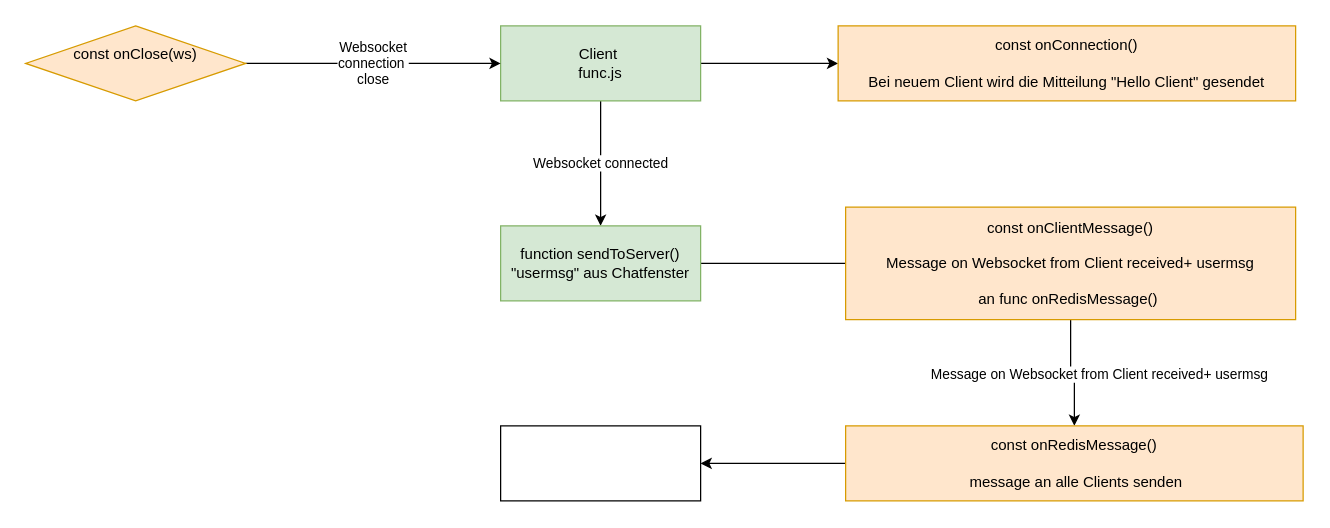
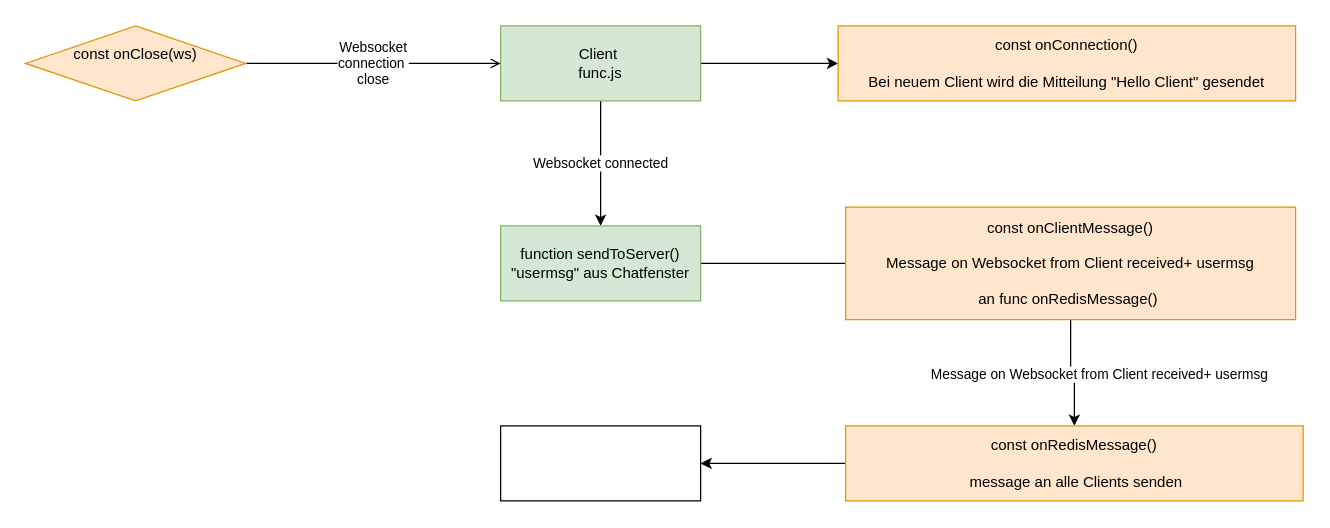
edge "const onClose(ws)" -> "Client func.js": arrowhead classic -> open
